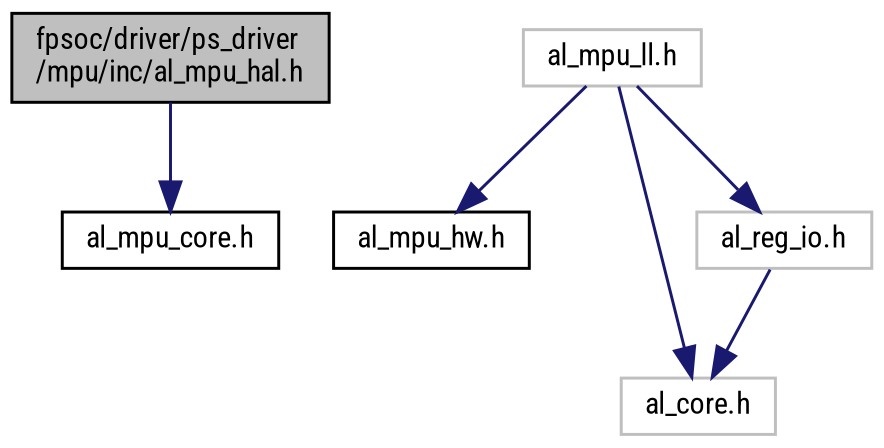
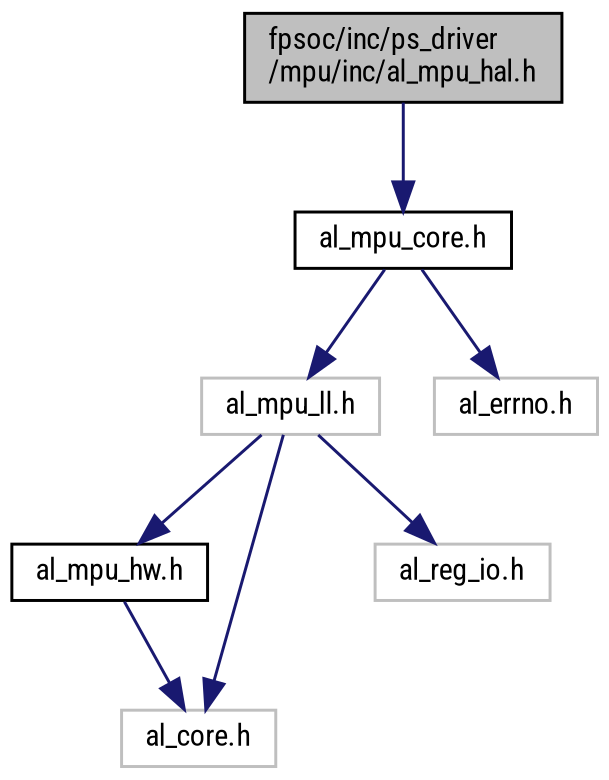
node "fpsoc/driver/ps_driver /mpu/inc/al_mpu_hal.h": label "fpsoc/driver/ps_driver /mpu/inc/al_mpu_hal.h" -> "fpsoc/inc/ps_driver /mpu/inc/al_mpu_hal.h"
edge "al_reg_io.h" -> "al_core.h": now "al_mpu_hw.h" -> "al_core.h"
edge "al_mpu_core.h" -> "al_mpu_ll.h": added
node "al_errno.h": added
